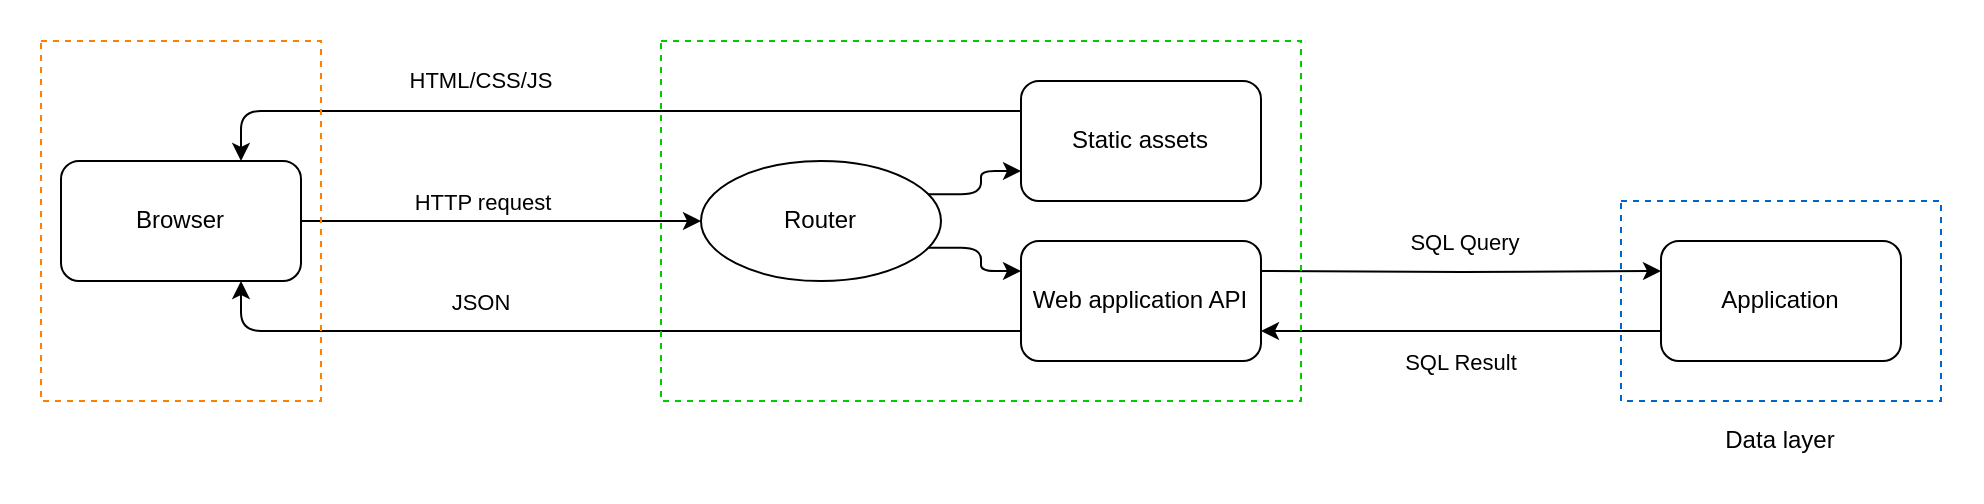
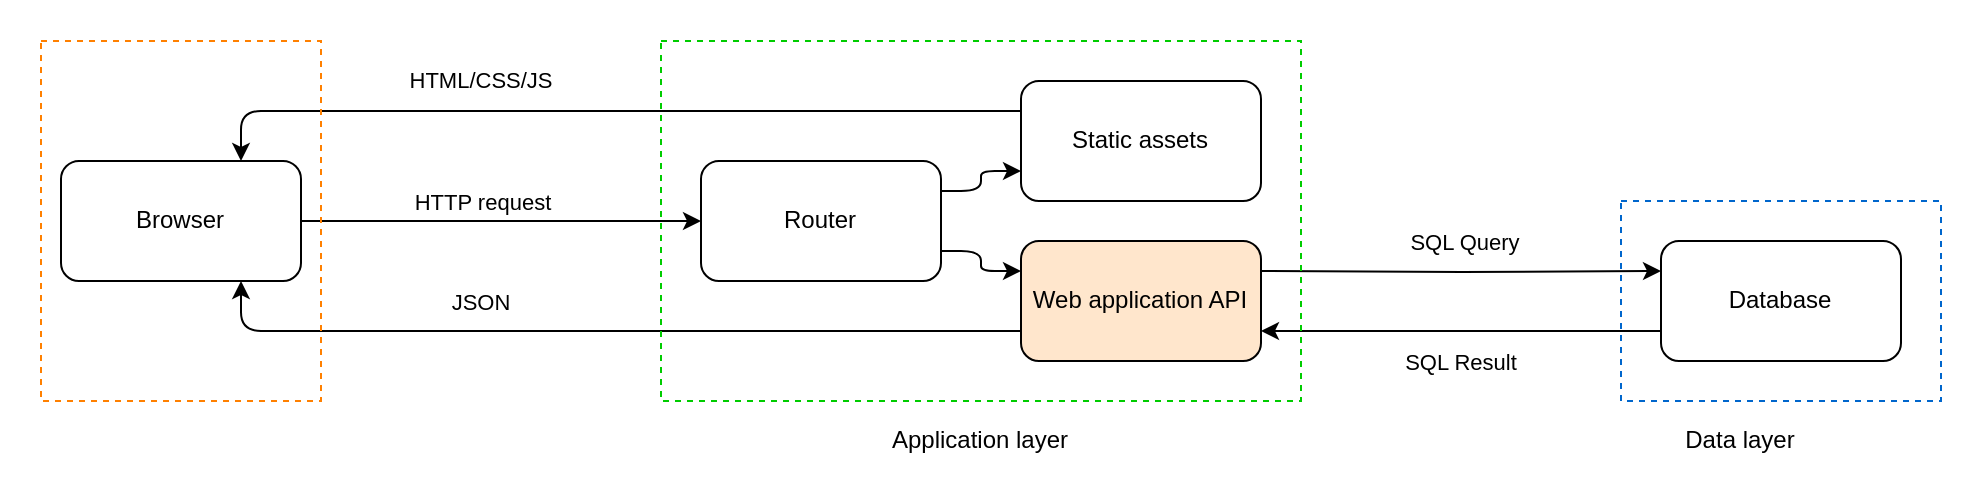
node "Router": shape ellipse -> rounded rectangle
node "Web application API": fillcolor #ffffff -> #ffe6cc
node "Application": label "Application" -> "Database"
node "Application layer": added
node "Data layer": moved (1781, 441) -> (1741, 441)
